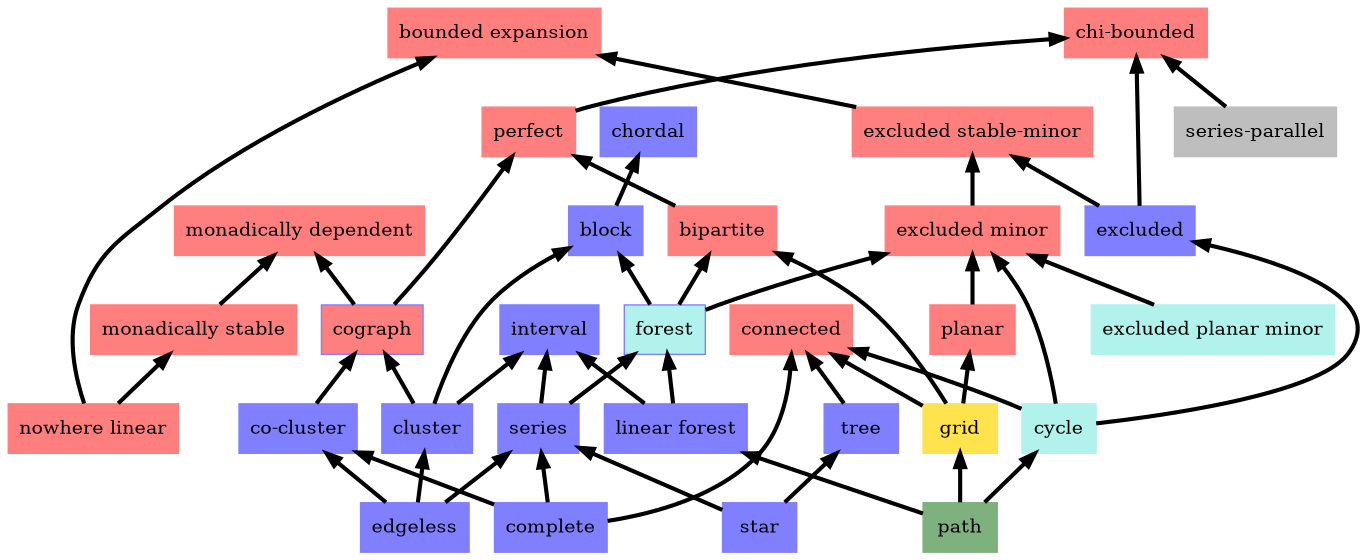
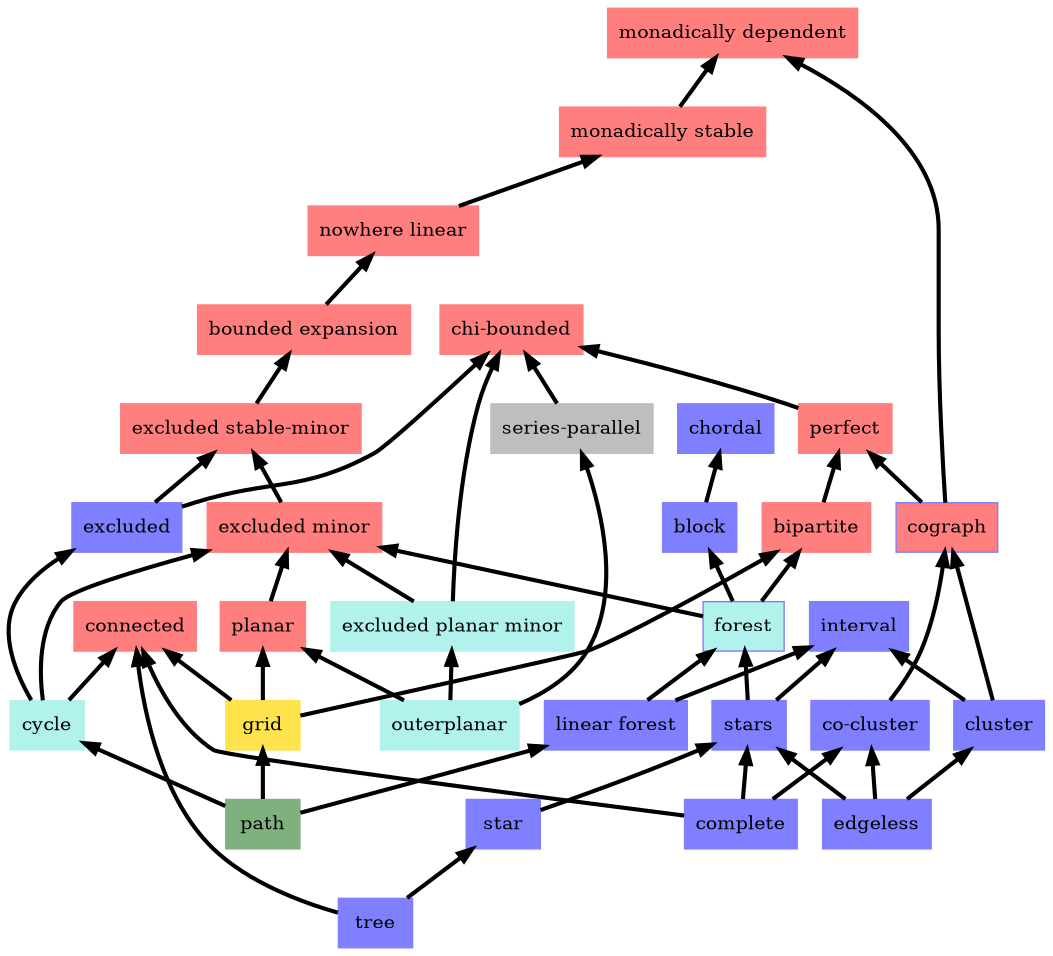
edge "nowhere linear" -> "bounded expansion": reversed
edge "cluster" -> "block": removed
node "series": label "series" -> "stars"
edge "excluded planar minor" -> "chi-bounded": added
edge "star" -> "tree": reversed
node "outerplanar": added
